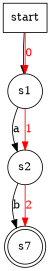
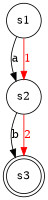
node "start": removed
node "s7": label "s7" -> "s3"
